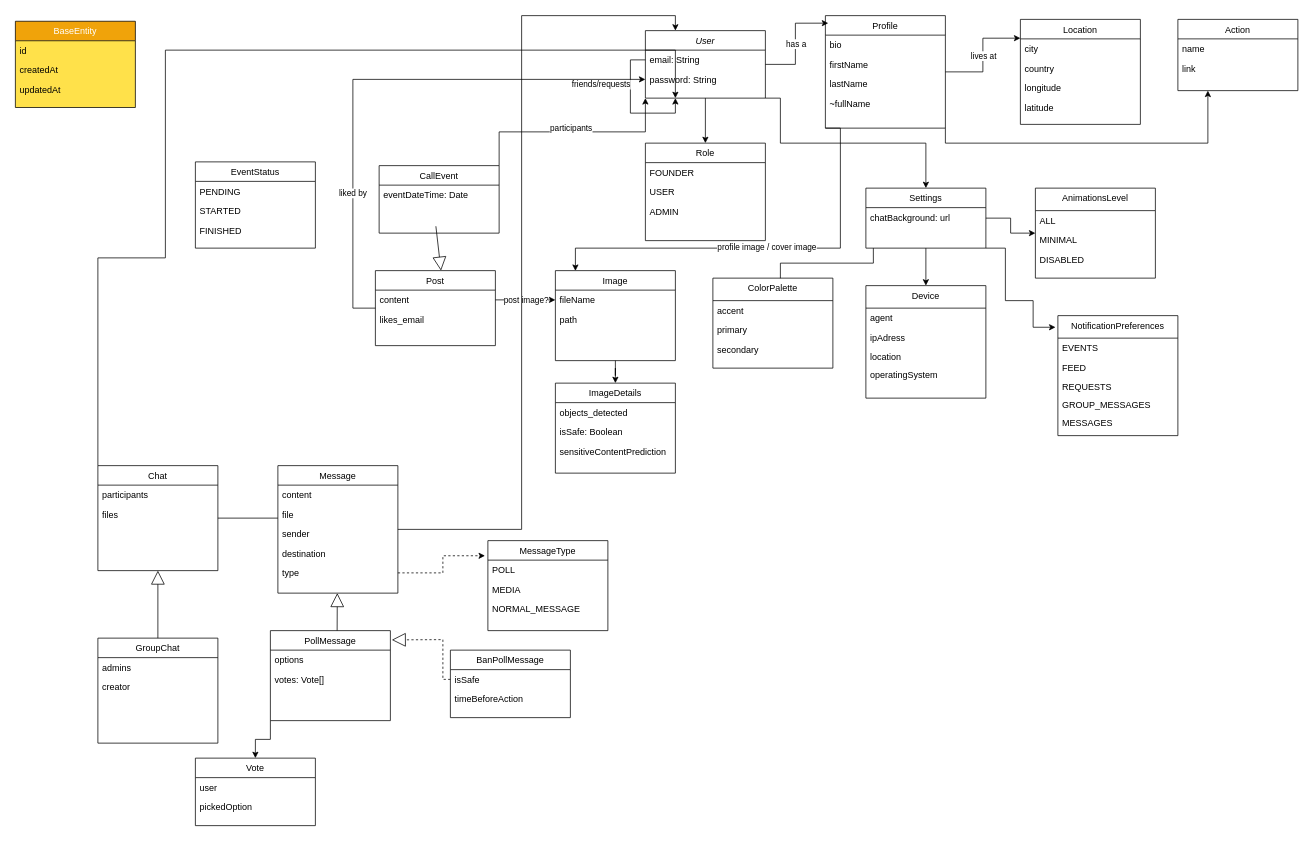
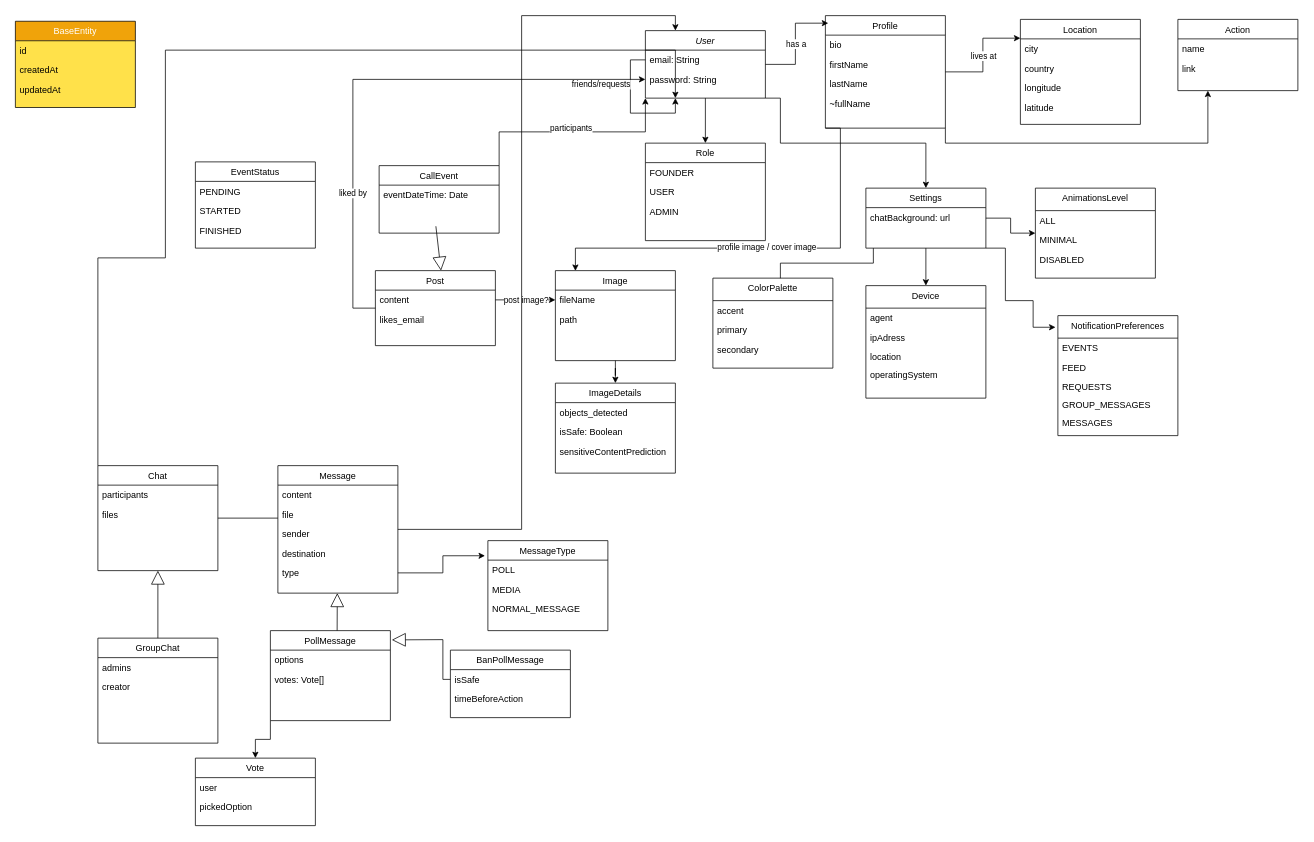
edge "type" -> "MessageType": style dashed -> solid
edge "isSafe" -> "PollMessage": style dashed -> solid
